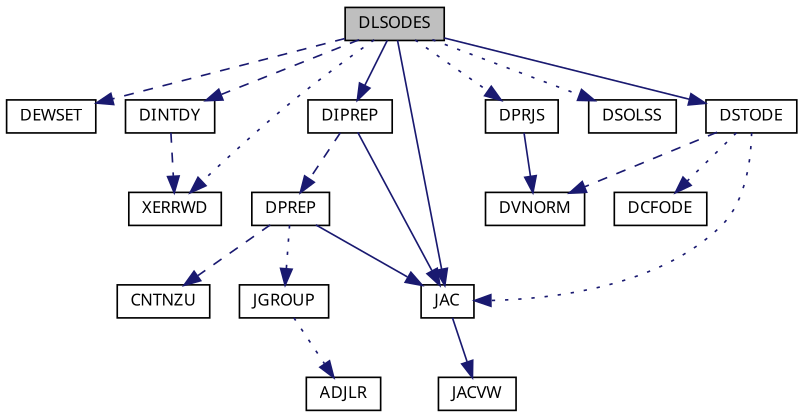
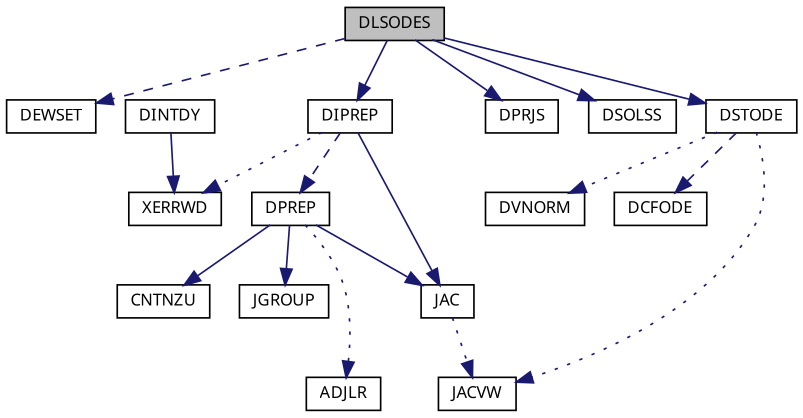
edge "DLSODES" -> "DPRJS": style dotted -> solid
edge "DLSODES" -> "DINTDY": removed
edge "DLSODES" -> "DSOLSS": style dotted -> solid
edge "DLSODES" -> "XERRWD": now "DIPREP" -> "XERRWD"
edge "DINTDY" -> "XERRWD": style dashed -> solid
edge "DLSODES" -> "JAC": removed
edge "DPRJS" -> "DVNORM": removed
edge "DSTODE" -> "DCFODE": style dotted -> dashed
edge "DSTODE" -> "DVNORM": style dashed -> dotted
edge "DPREP" -> "JGROUP": style dotted -> solid
edge "DPREP" -> "CNTNZU": style dashed -> solid
edge "DSTODE" -> "JAC": now "DSTODE" -> "JACVW"
edge "JAC" -> "JACVW": style solid -> dotted
edge "JGROUP" -> "ADJLR": now "DPREP" -> "ADJLR"
